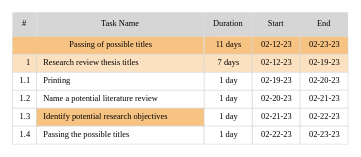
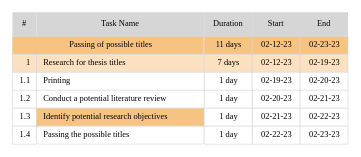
node "Research review thesis titles": label "Research review thesis titles" -> "Research for thesis titles"
node "Name a potential literature review": label "Name a potential literature review" -> "Conduct a potential literature review"
